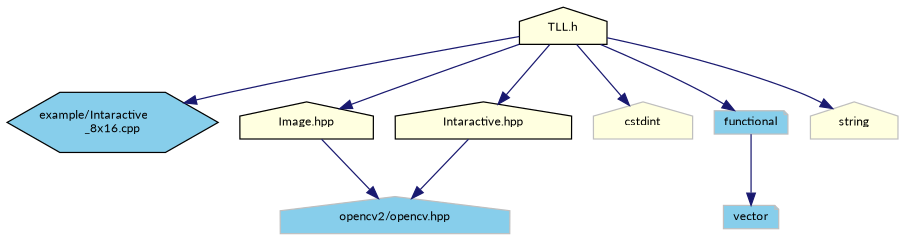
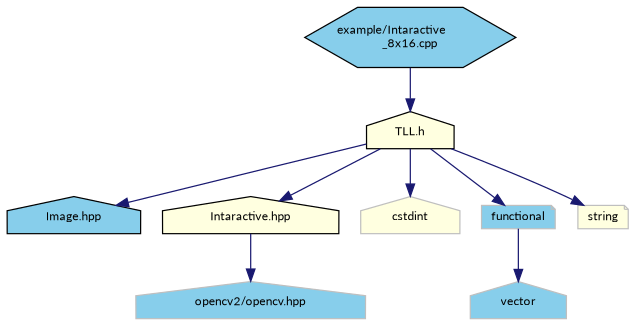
edge "TLL.h" -> "example/Intaractive _8x16.cpp": reversed
node "Image.hpp": fillcolor lightyellow -> skyblue
node "string": shape house -> note
edge "Image.hpp" -> "opencv2/opencv.hpp": removed
node "vector": shape note -> house
